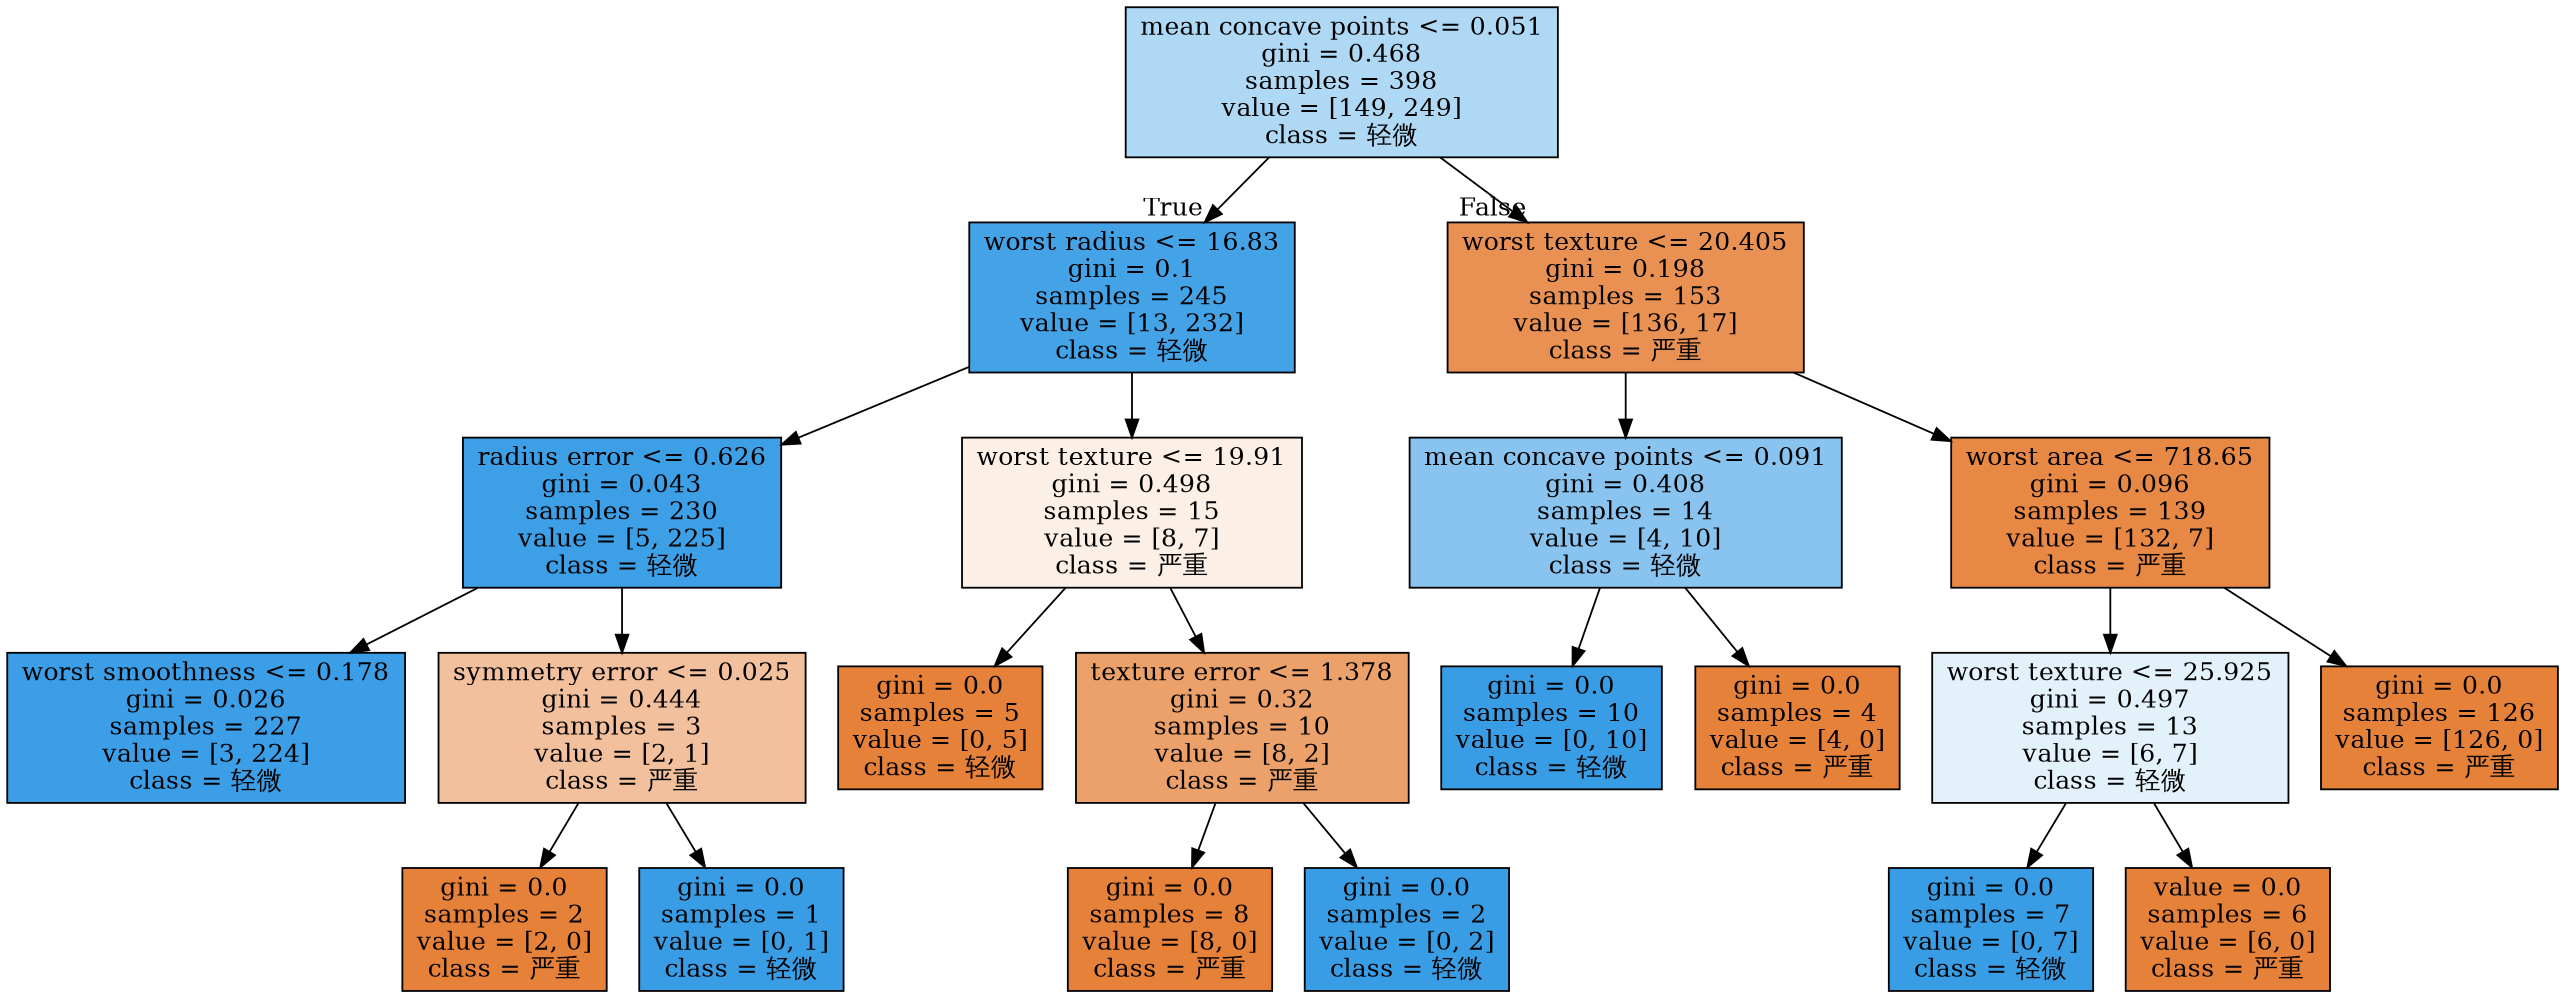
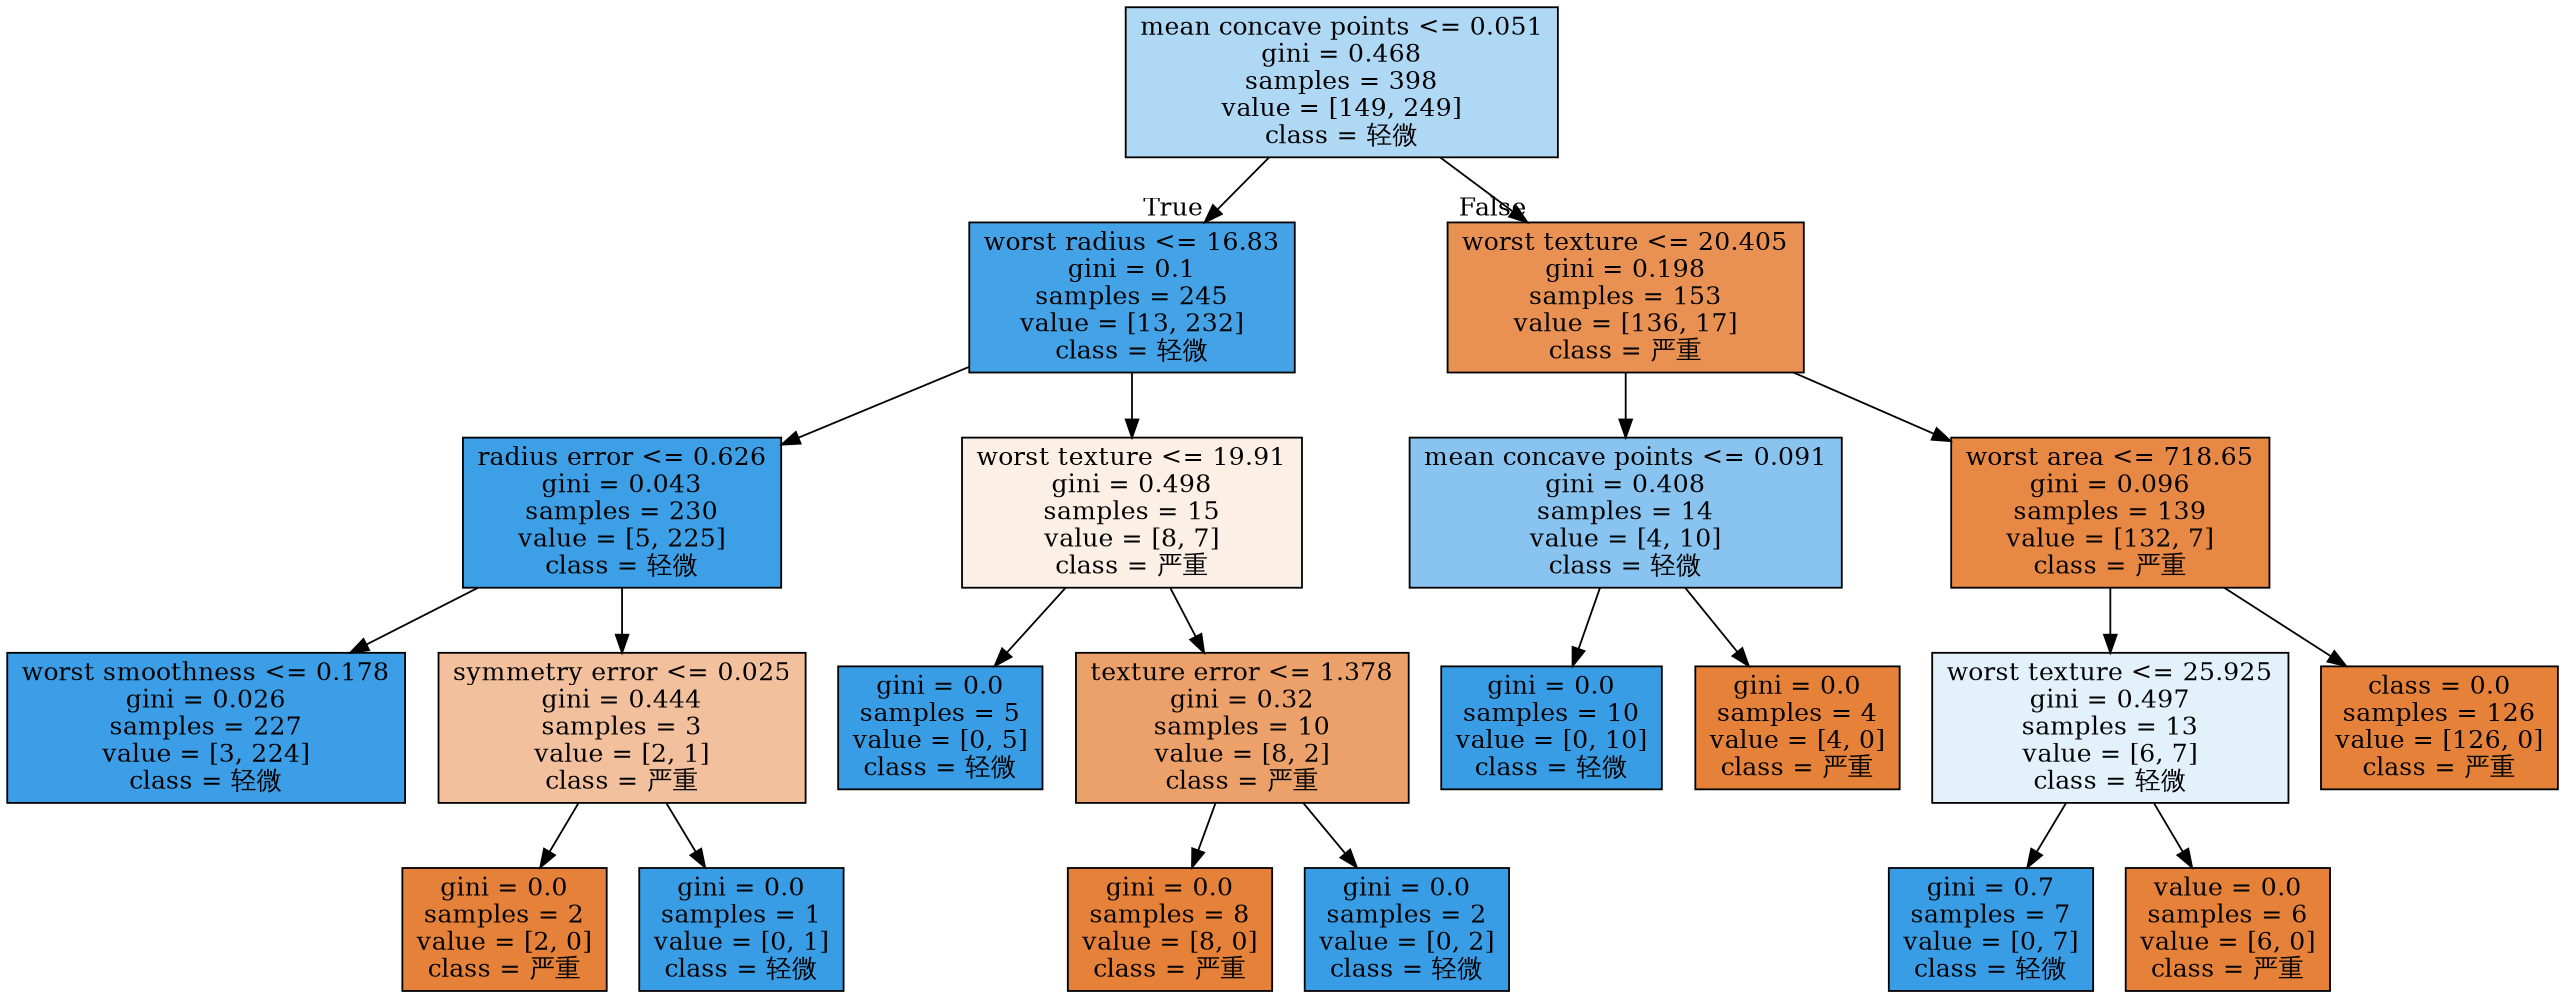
node "gini = 0.0 samples = 5 value = [0, 5] class = 轻微": fillcolor #e58139ff -> #399de5ff
node "gini = 0.0 samples = 126 value = [126, 0] class = 严重": label "gini = 0.0 samples = 126 value = [126, 0] class = 严重" -> "class = 0.0 samples = 126 value = [126, 0] class = 严重"
node "gini = 0.0 samples = 7 value = [0, 7] class = 轻微": label "gini = 0.0 samples = 7 value = [0, 7] class = 轻微" -> "gini = 0.7 samples = 7 value = [0, 7] class = 轻微"
